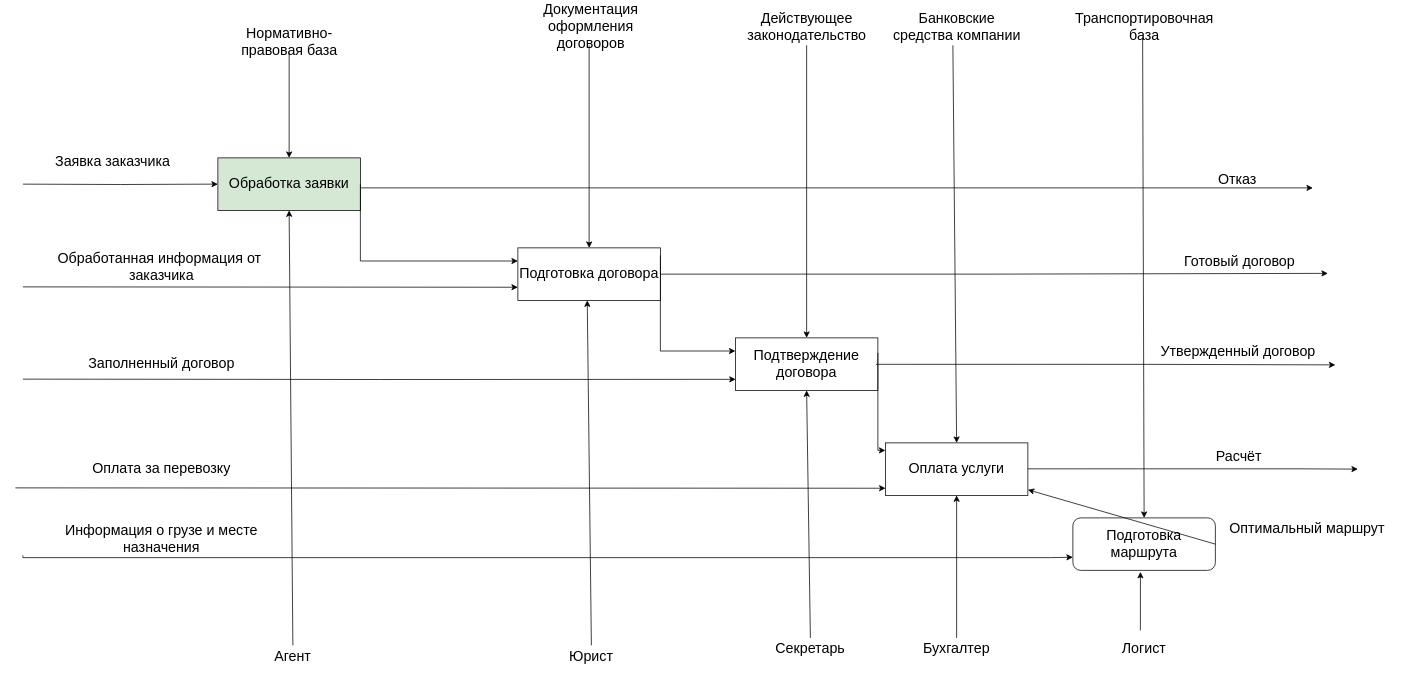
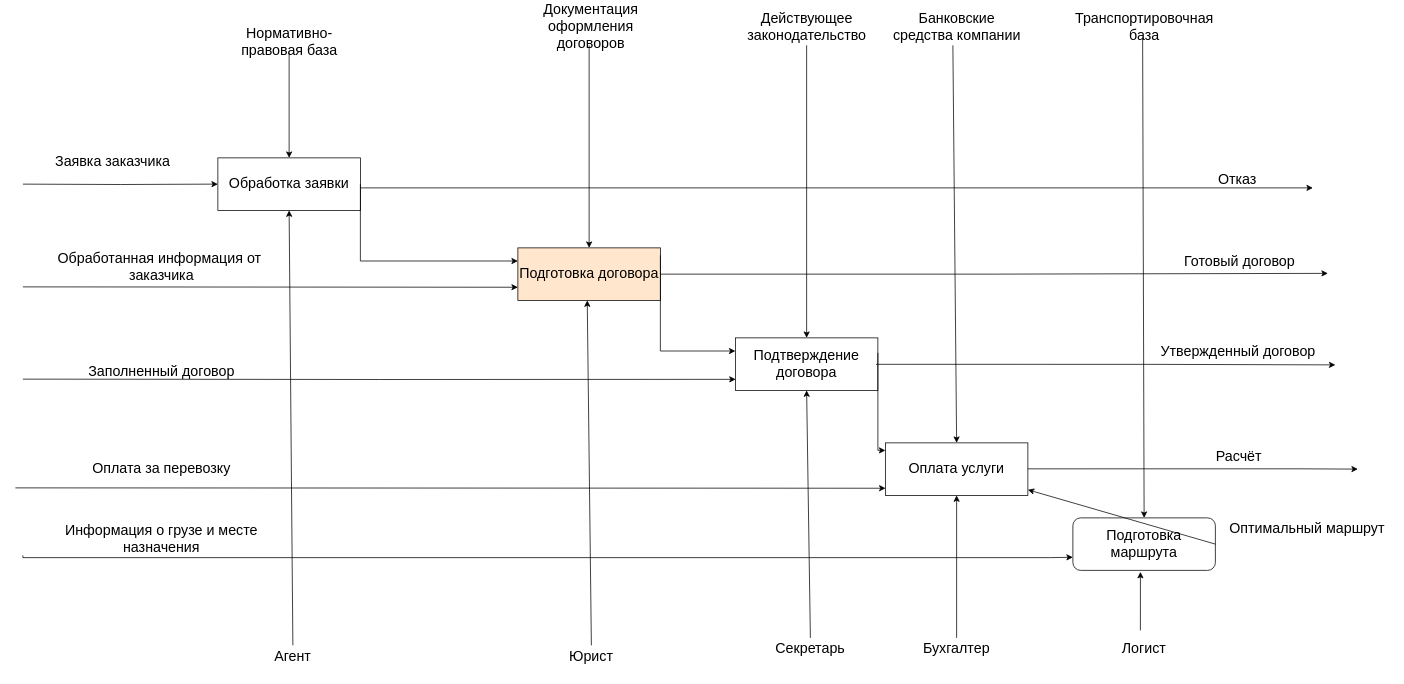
node "Обработка заявки": fillcolor #d5e8d4 -> #ffffff
node "Подготовка договора": fillcolor #ffffff -> #ffe6cc
node "Заполненный договор": moved (162, 364) -> (162, 372)
